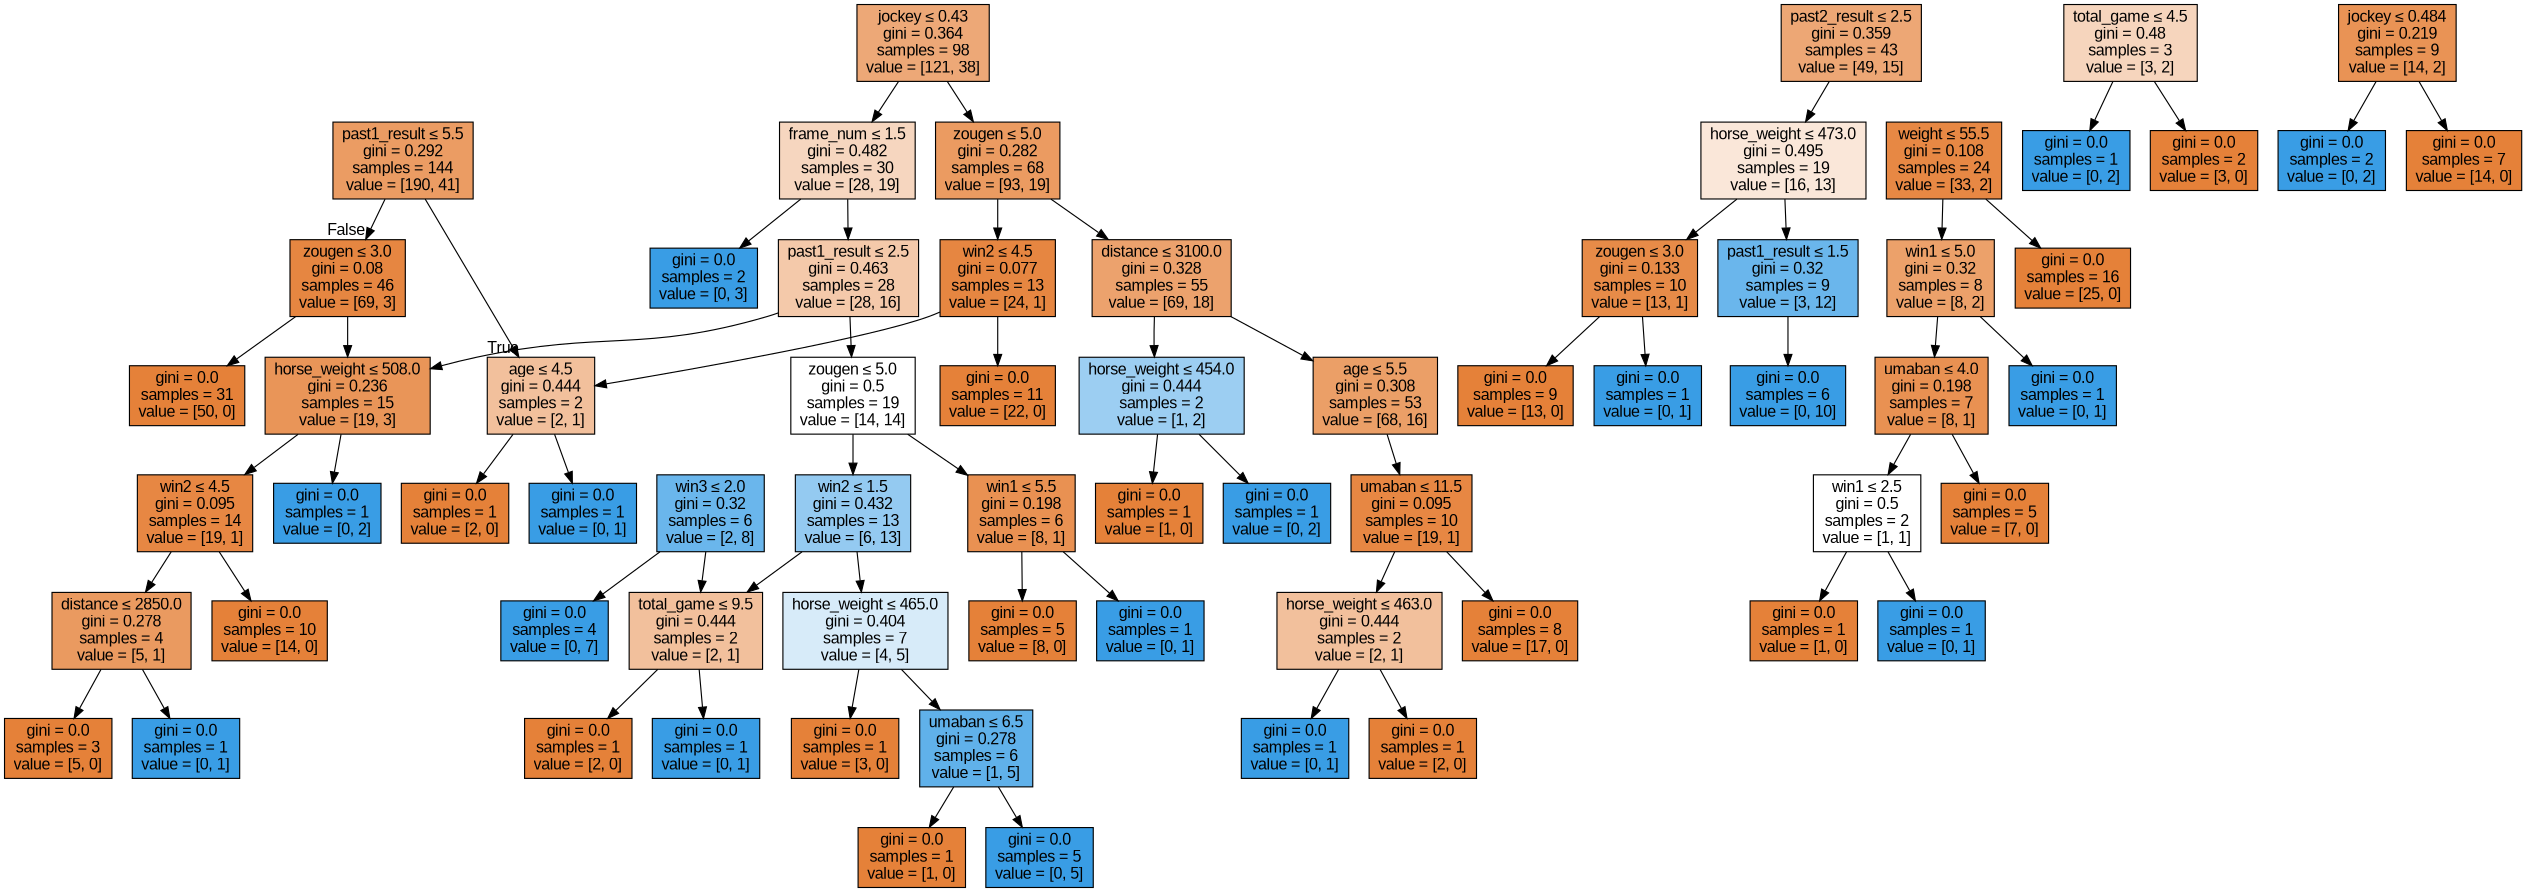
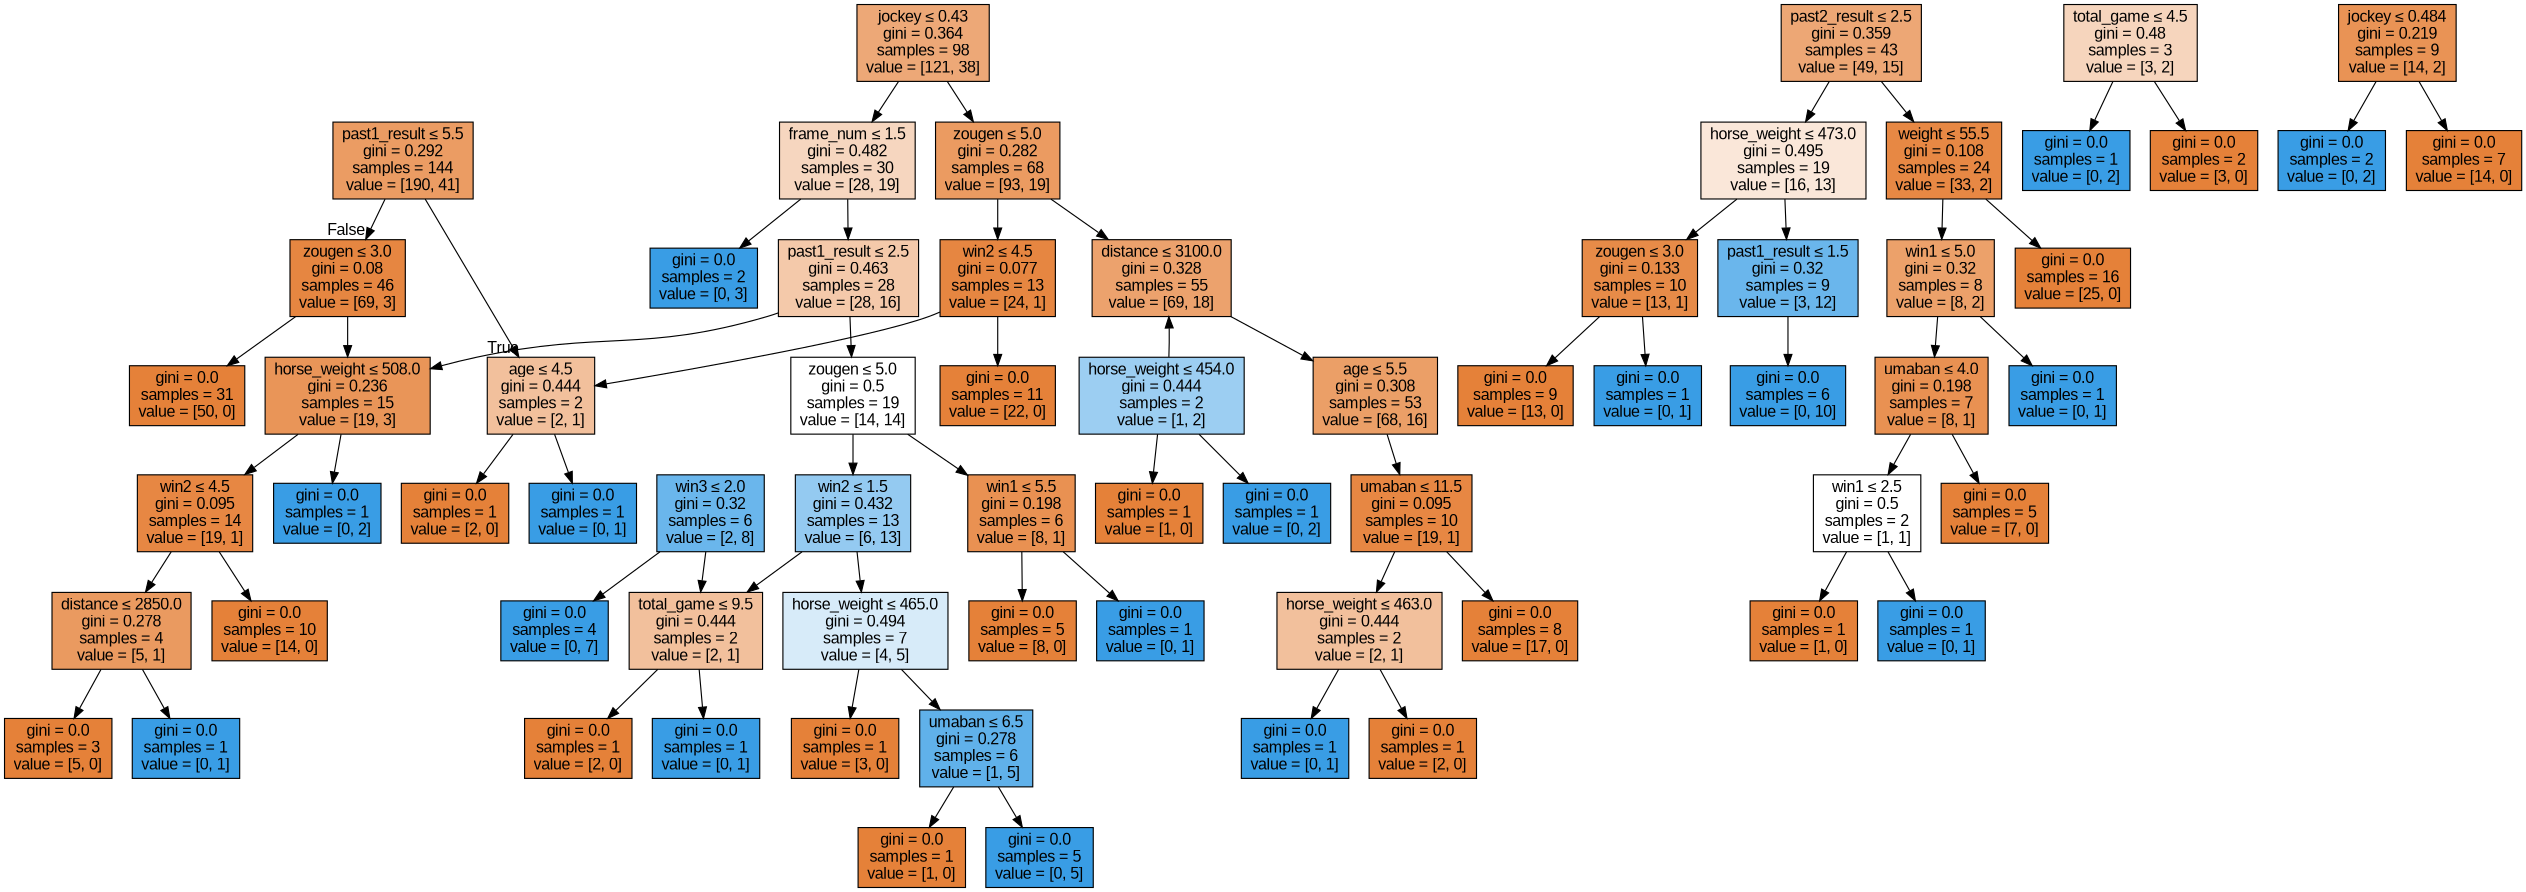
edge "past2_result ≤ 2.5" -> "weight ≤ 55.5": added
edge "distance ≤ 3100.0" -> "horse_weight ≤ 454.0": reversed
node "horse_weight ≤ 465.0": text "gini = 0.404" -> "gini = 0.494"
